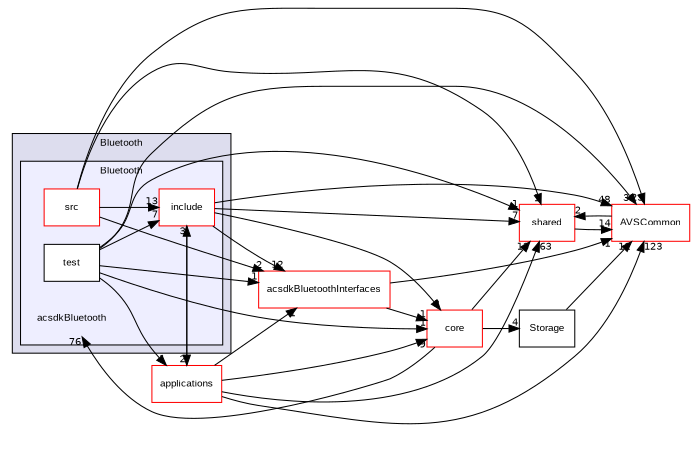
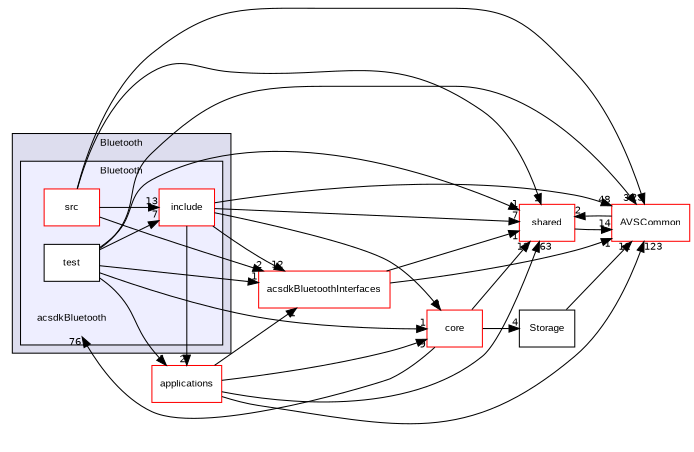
edge "applications" -> "include": removed
edge "acsdkBluetoothInterfaces" -> "core": now "acsdkBluetoothInterfaces" -> "shared"
